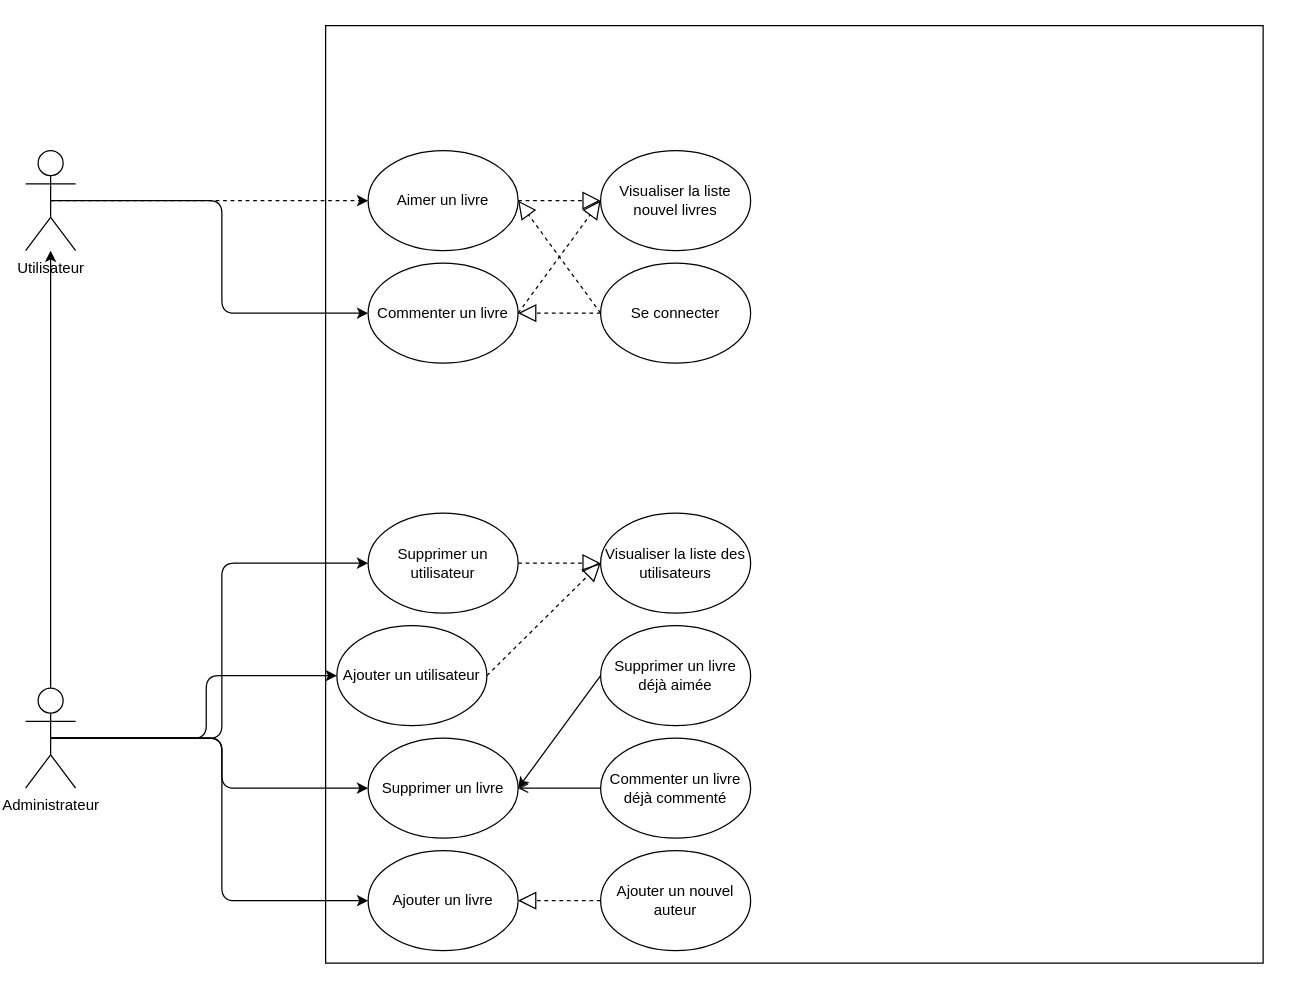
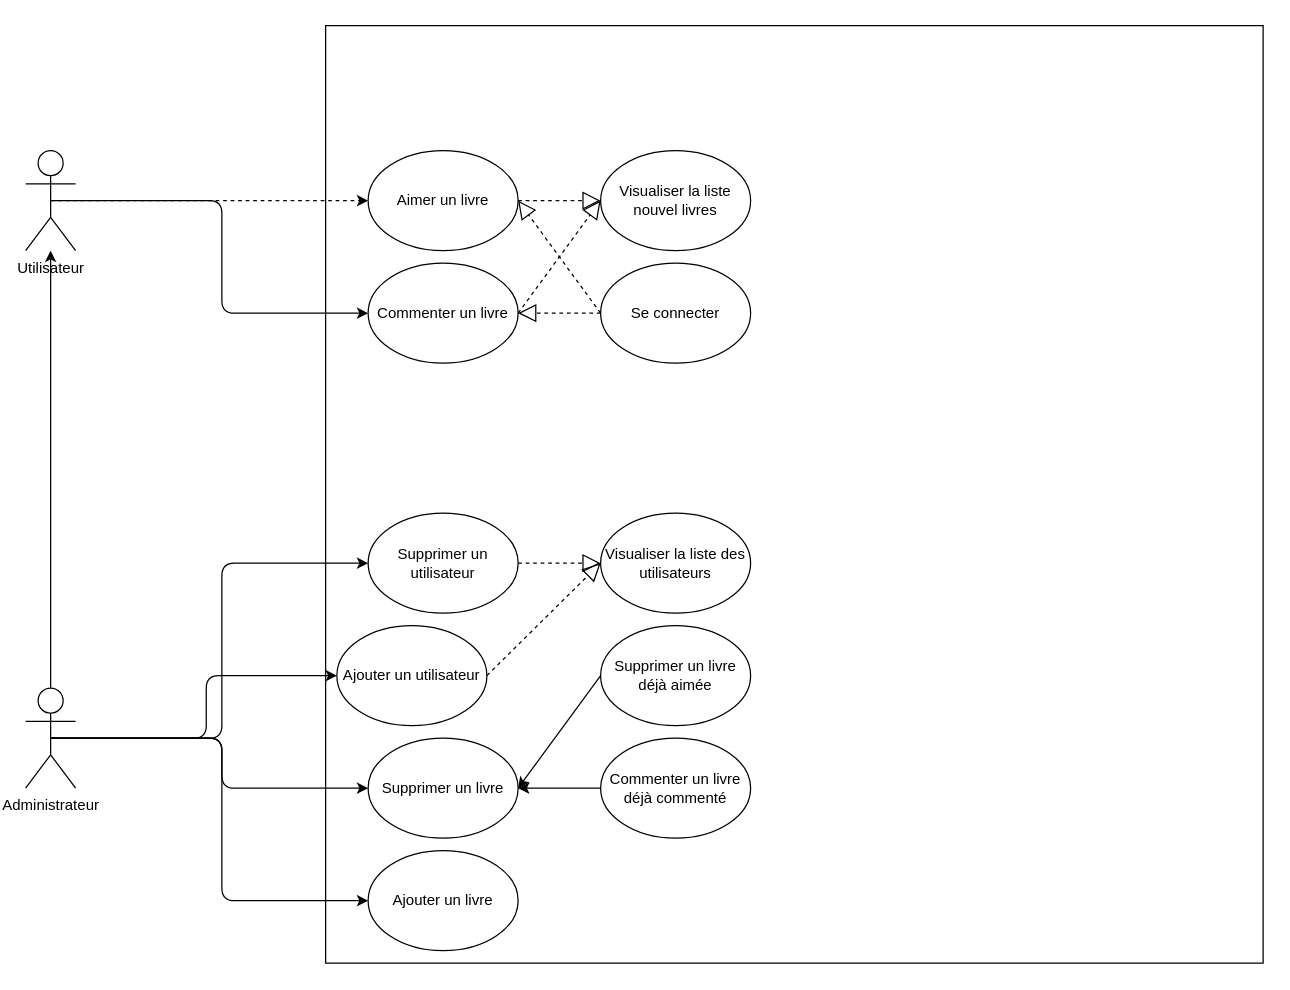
edge "Commenter un livre déjà commenté" -> "Supprimer un livre": arrowhead open -> classic
edge "Ajouter un nouvel auteur" -> "Ajouter un livre": removed
node "Ajouter un nouvel auteur": removed
